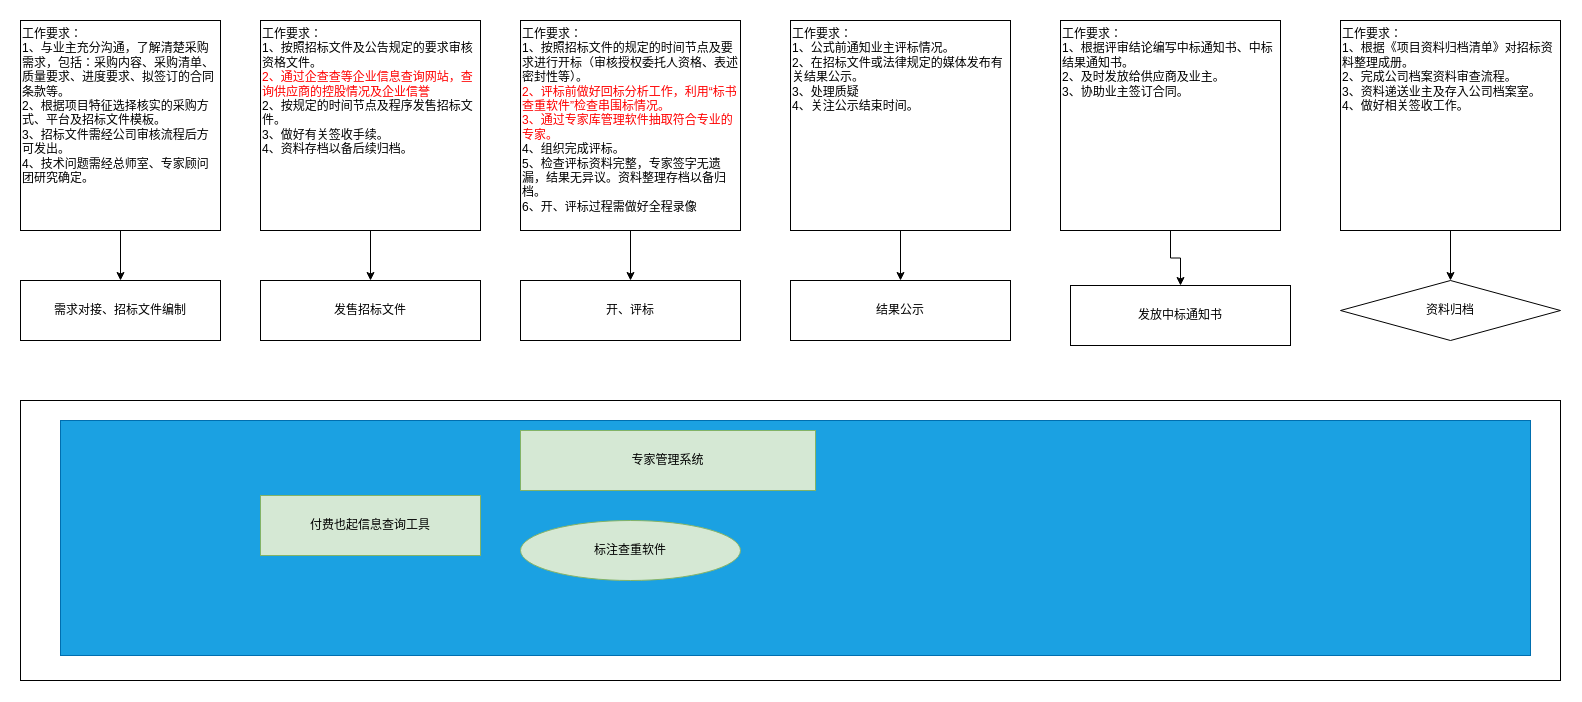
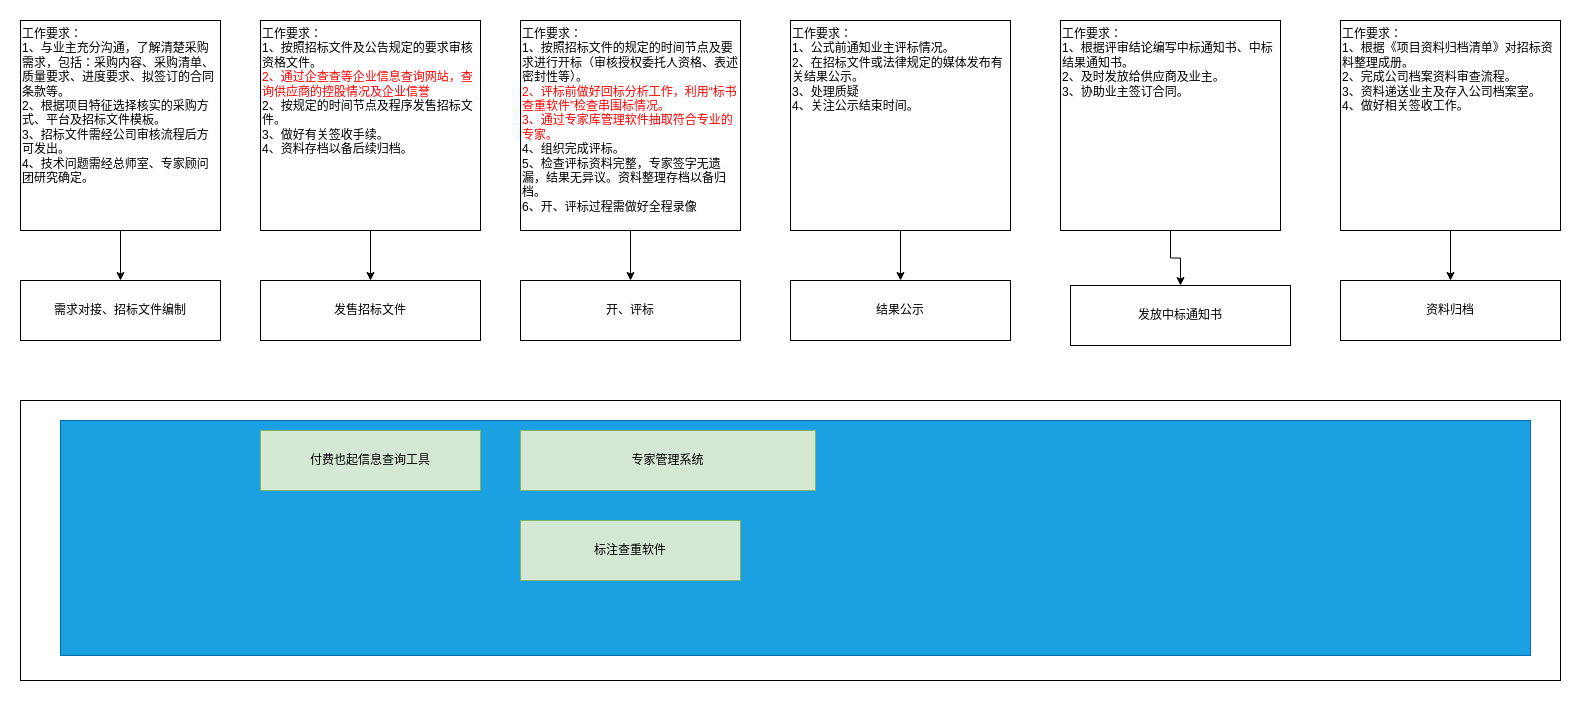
node "资料归档": shape diamond -> rectangle
node "付费也起信息查询工具": moved (371, 526) -> (371, 461)
node "标注查重软件": shape ellipse -> rectangle
